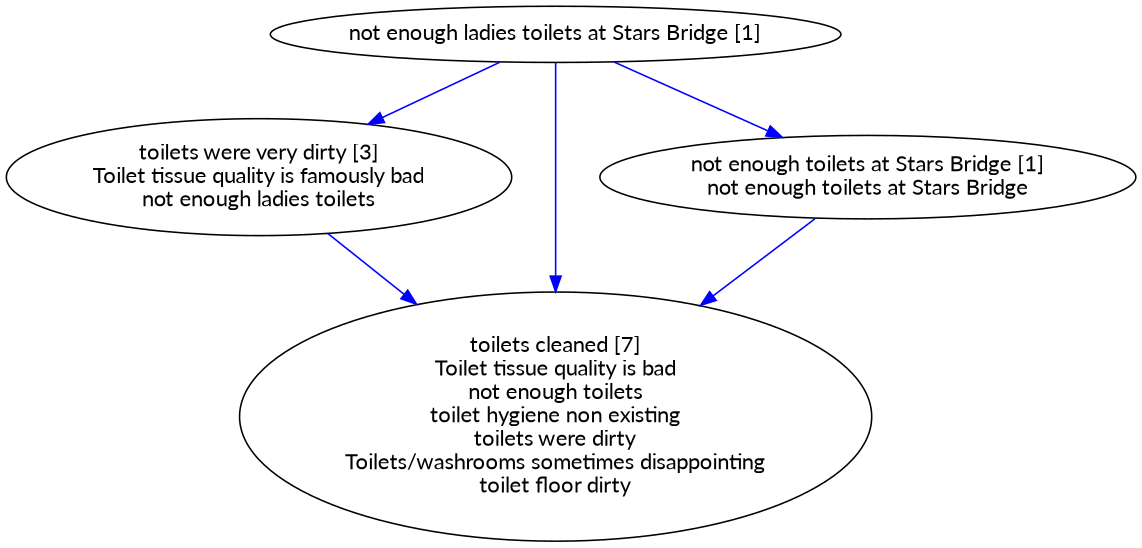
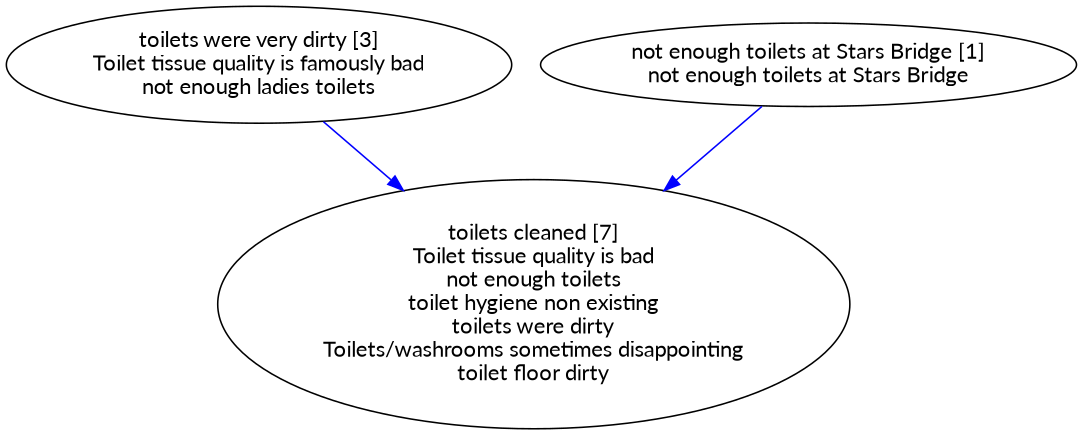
node "not enough ladies toilets at Stars Bridge [1]": removed
